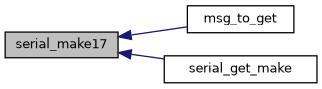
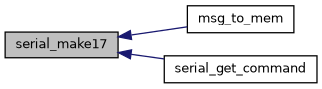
node "msg_to_get": label "msg_to_get" -> "msg_to_mem"
node "serial_get_make": label "serial_get_make" -> "serial_get_command"
